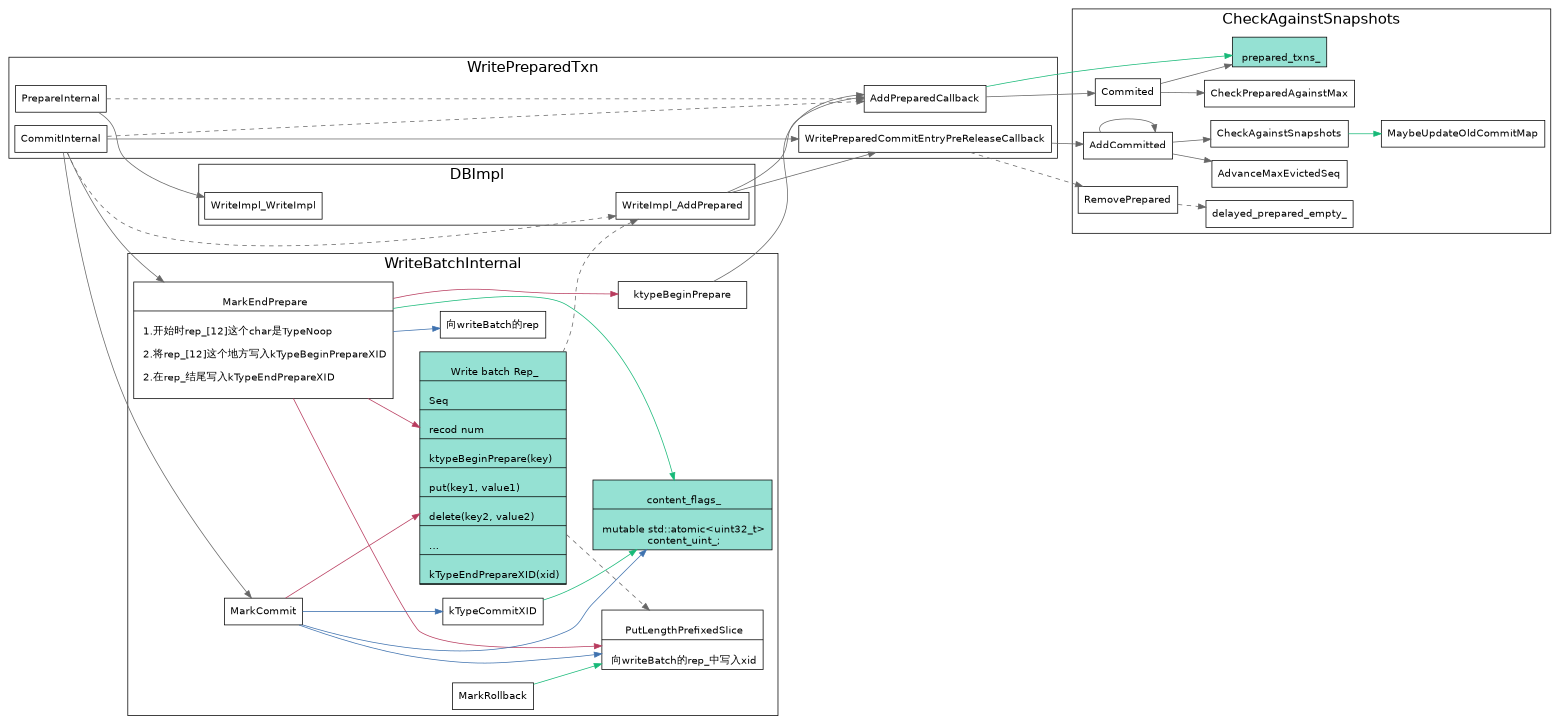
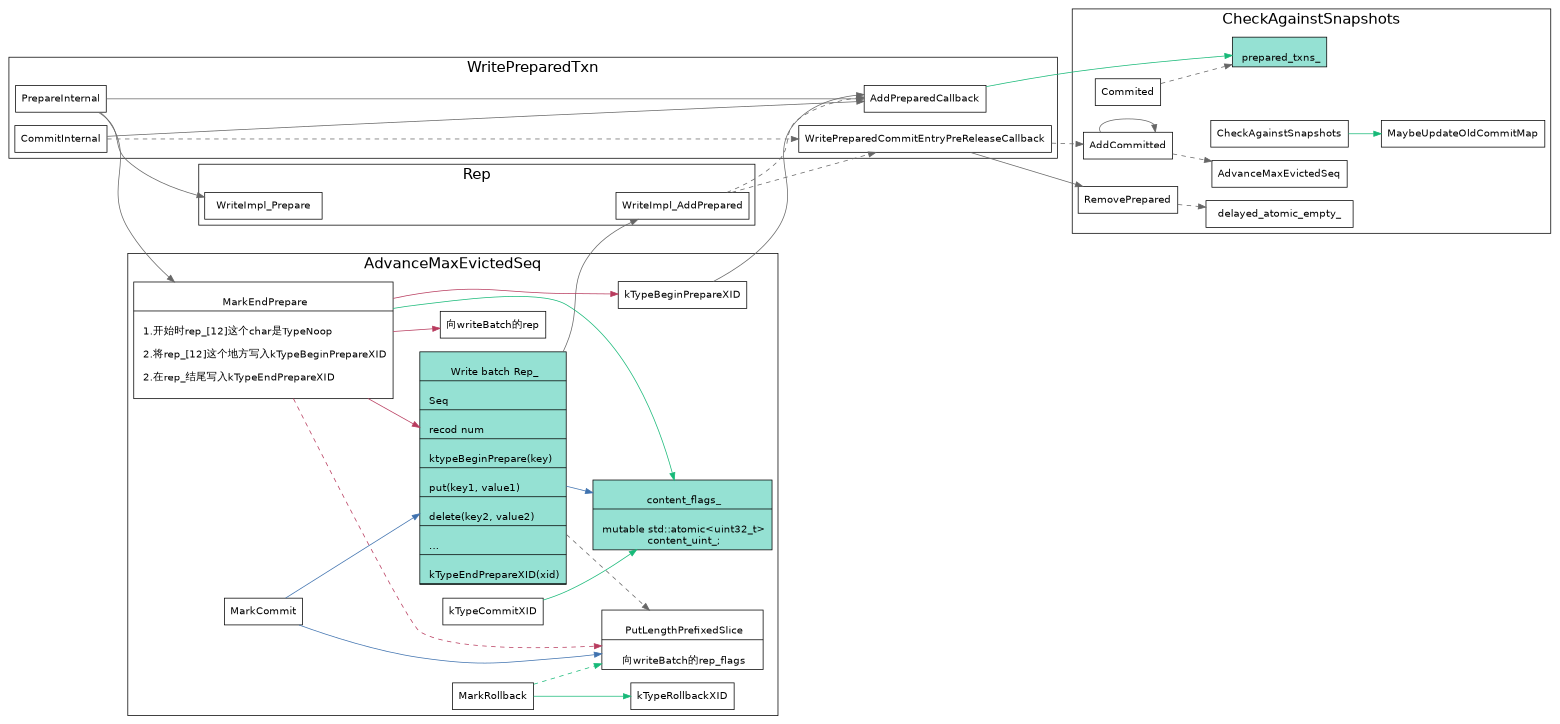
edge "Commited" -> "prepared_txns_": style solid -> dashed
node "CheckPreparedAgainstMax": removed
edge "AddPreparedCallback" -> "Commited": removed
edge "PrepareInternal" -> "AddPreparedCallback": style dashed -> solid
edge "CommitInternal" -> "AddPreparedCallback": style dashed -> solid
edge "CommitInternal" -> "WritePreparedCommitEntryPreReleaseCallback": style solid -> dashed
edge "AddCommitted" -> "CheckAgainstSnapshots": removed
edge "WritePreparedCommitEntryPreReleaseCallback" -> "AddCommitted": style solid -> dashed
edge "AddCommitted" -> "AdvanceMaxEvictedSeq": style solid -> dashed
edge "WriteImpl_AddPrepared" -> "AddPreparedCallback": style solid -> dashed
edge "WritePreparedCommitEntryPreReleaseCallback" -> "RemovePrepared": style dashed -> solid
edge "WriteImpl_AddPrepared" -> "WritePreparedCommitEntryPreReleaseCallback": style solid -> dashed
cluster "DBImpl": label "DBImpl" -> "Rep"
node "WriteImpl_WriteImpl": label "WriteImpl_WriteImpl" -> "WriteImpl_Prepare"
node "delayed_prepared_empty_": label "delayed_prepared_empty_" -> "delayed_atomic_empty_"
edge "CommitInternal" -> "MarkEndPrepare": now "PrepareInternal" -> "MarkEndPrepare"
edge "CommitInternal" -> "WriteImpl_AddPrepared": removed
cluster "WriteBatchInternal": label "WriteBatchInternal" -> "AdvanceMaxEvictedSeq"
edge "Write batch Rep_" -> "WriteImpl_AddPrepared": style dashed -> solid
node "ktypeBeginPrepare": label "ktypeBeginPrepare" -> "kTypeBeginPrepareXID"
edge "MarkEndPrepare" -> "向writeBatch的rep": color #3f72af -> #b83b5e
edge "CommitInternal" -> "MarkCommit": removed
edge "MarkCommit" -> "Write batch Rep_": color #b83b5e -> #3f72af
edge "MarkEndPrepare" -> "PutLengthPrefixedSlice": style solid -> dashed
edge "MarkCommit" -> "kTypeCommitXID": removed
edge "MarkCommit" -> "content_flags_": now "Write batch Rep_" -> "content_flags_"
node "PutLengthPrefixedSlice": text "向writeBatch的rep_中写入xid" -> "向writeBatch的rep_flags"
edge "MarkRollback" -> "PutLengthPrefixedSlice": style solid -> dashed
node "kTypeRollbackXID": added
